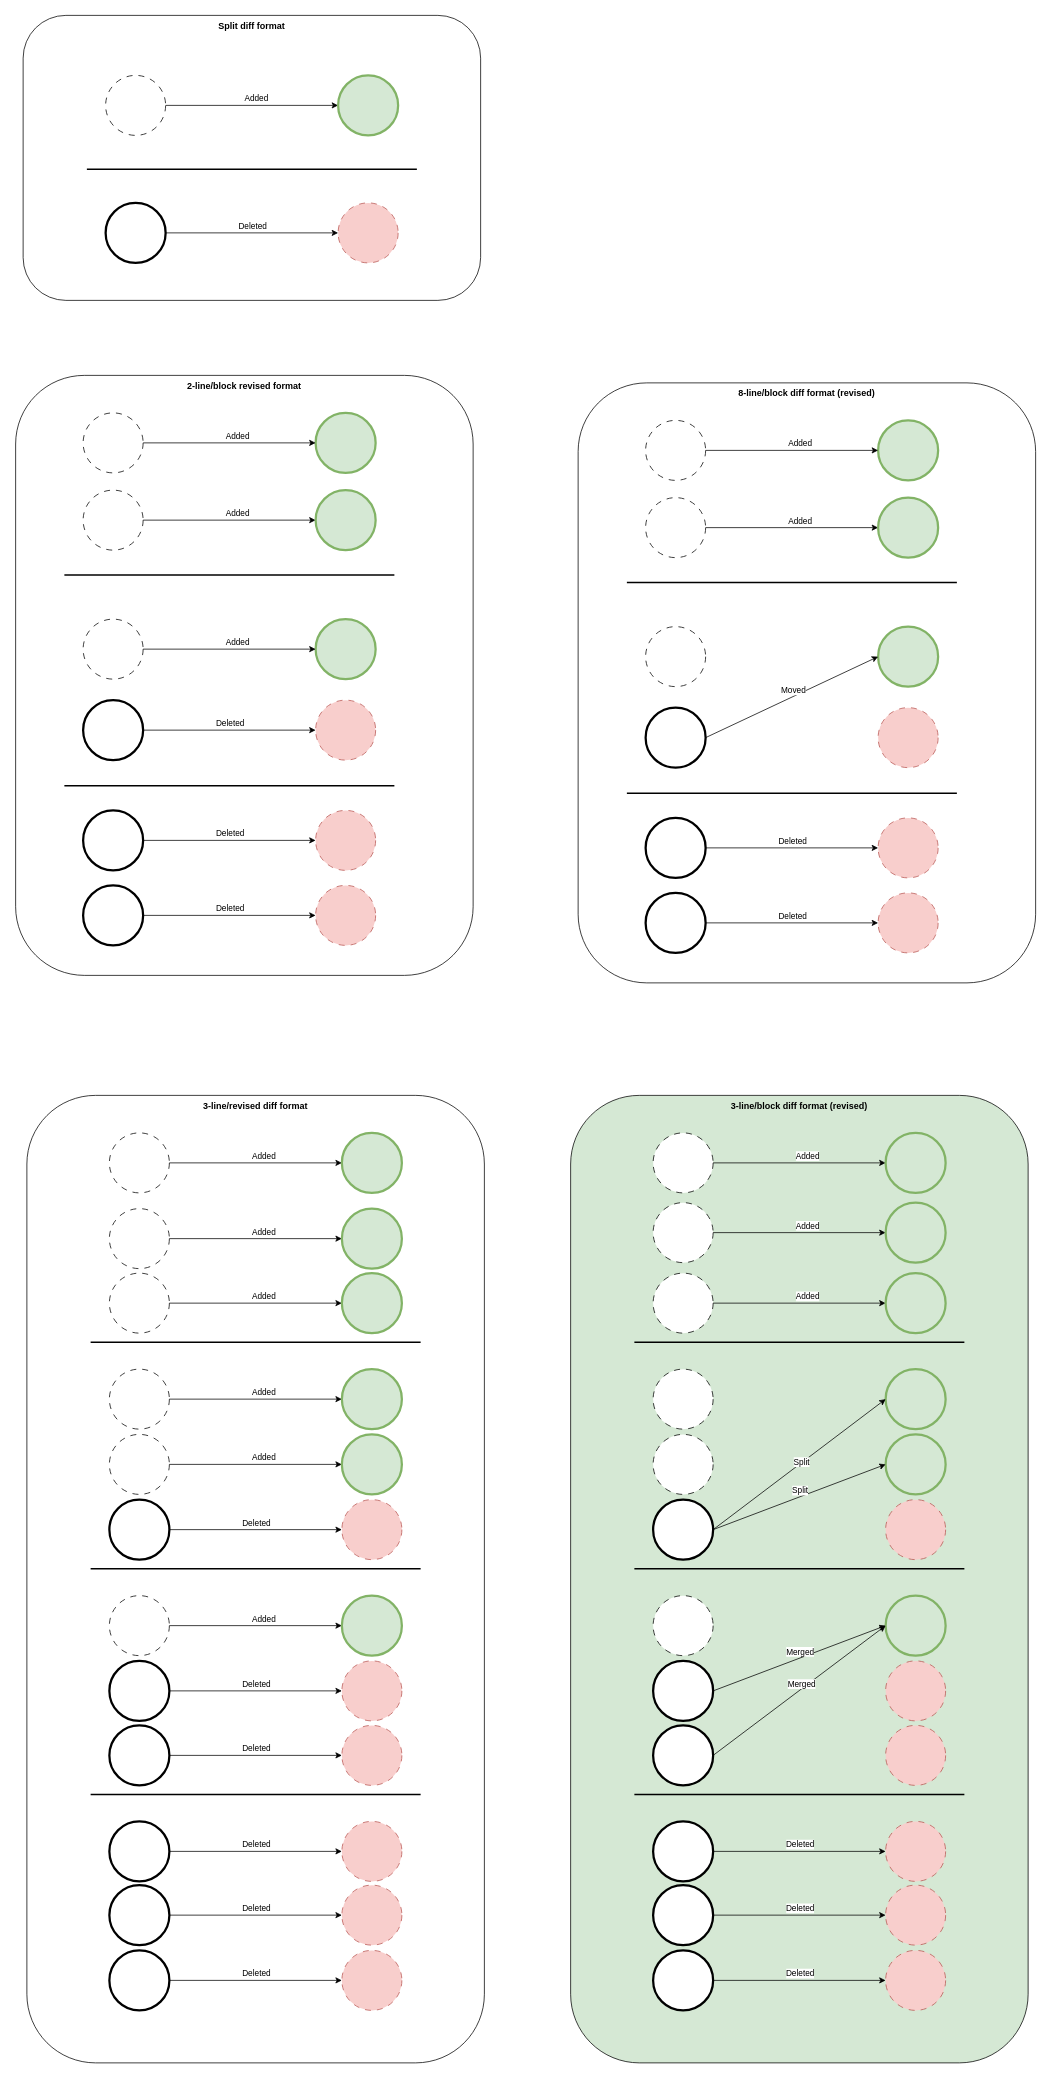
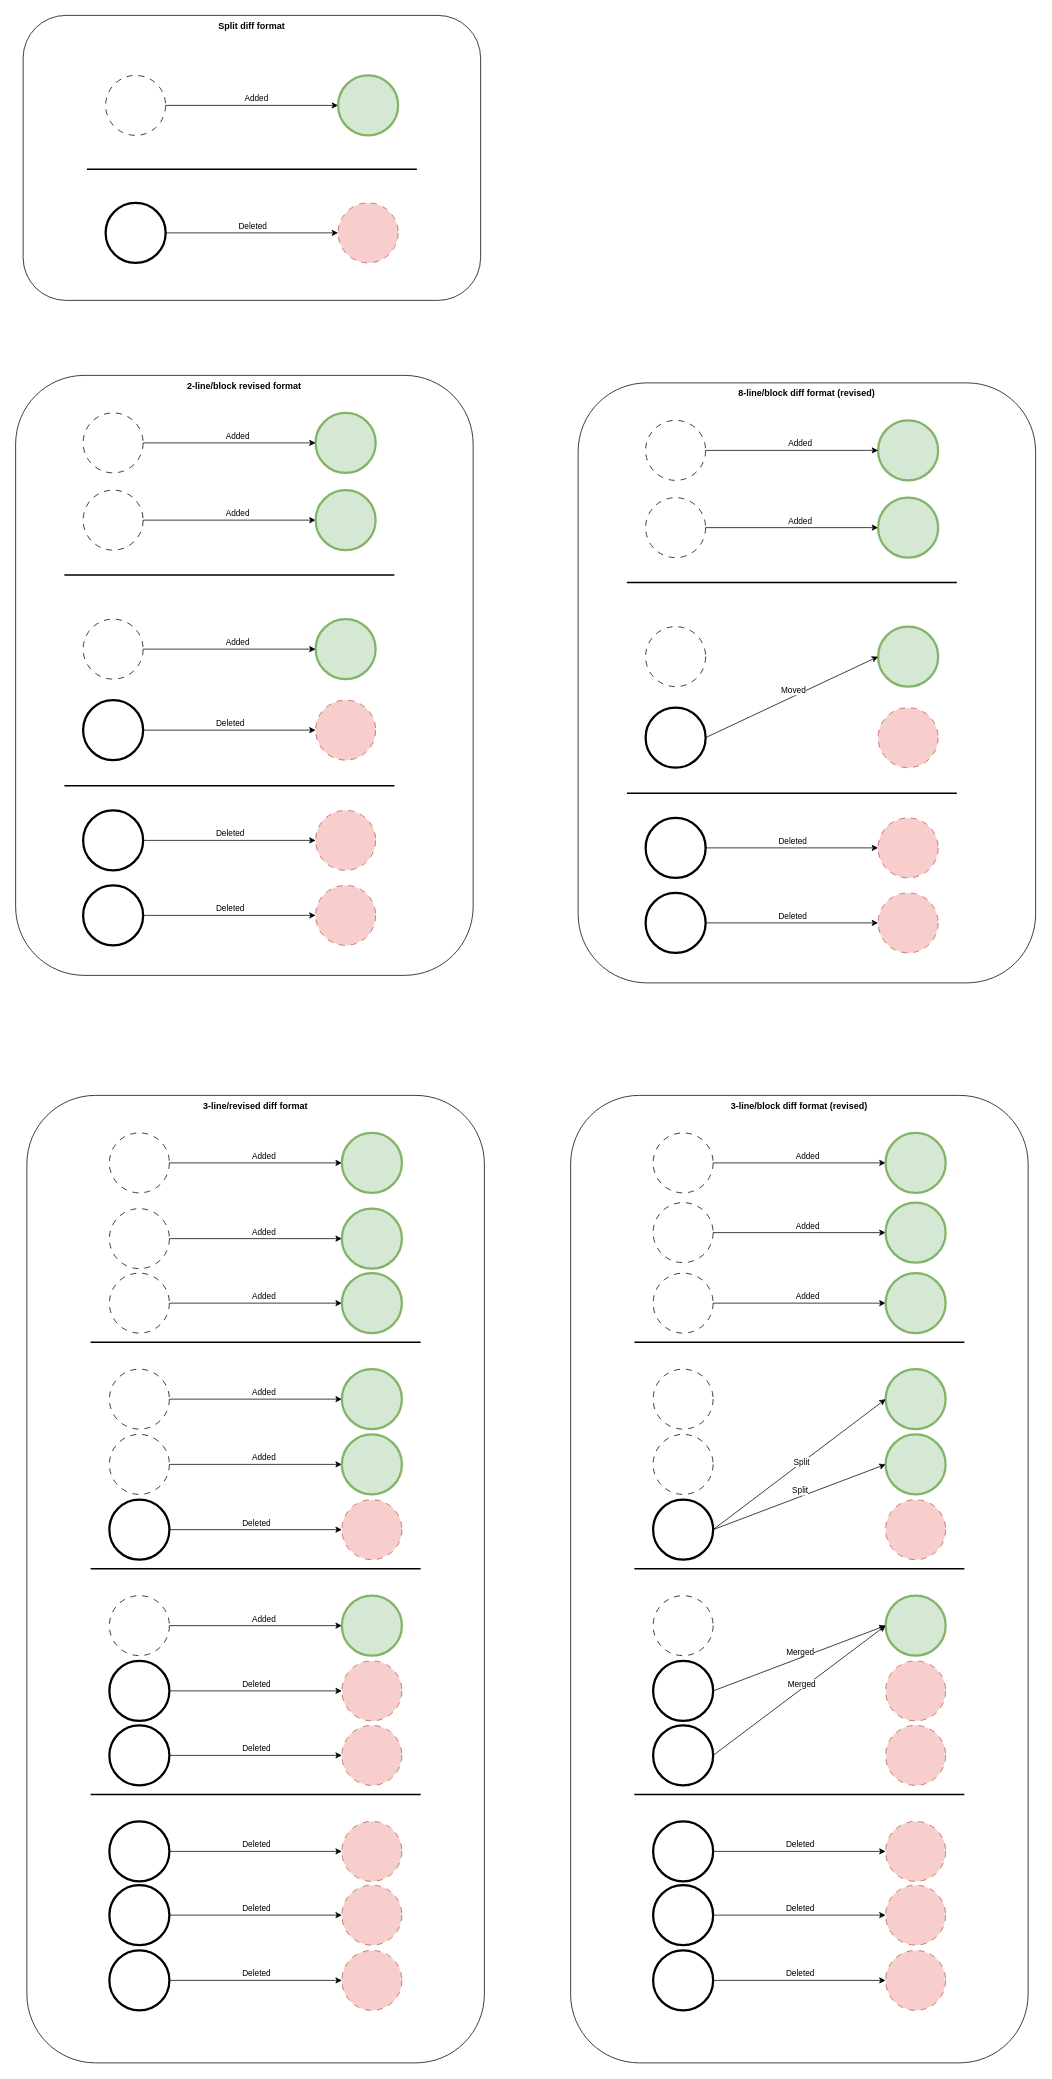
node "3-line/block diff format (revised)": fillcolor #d5e8d4 -> #ffffff
